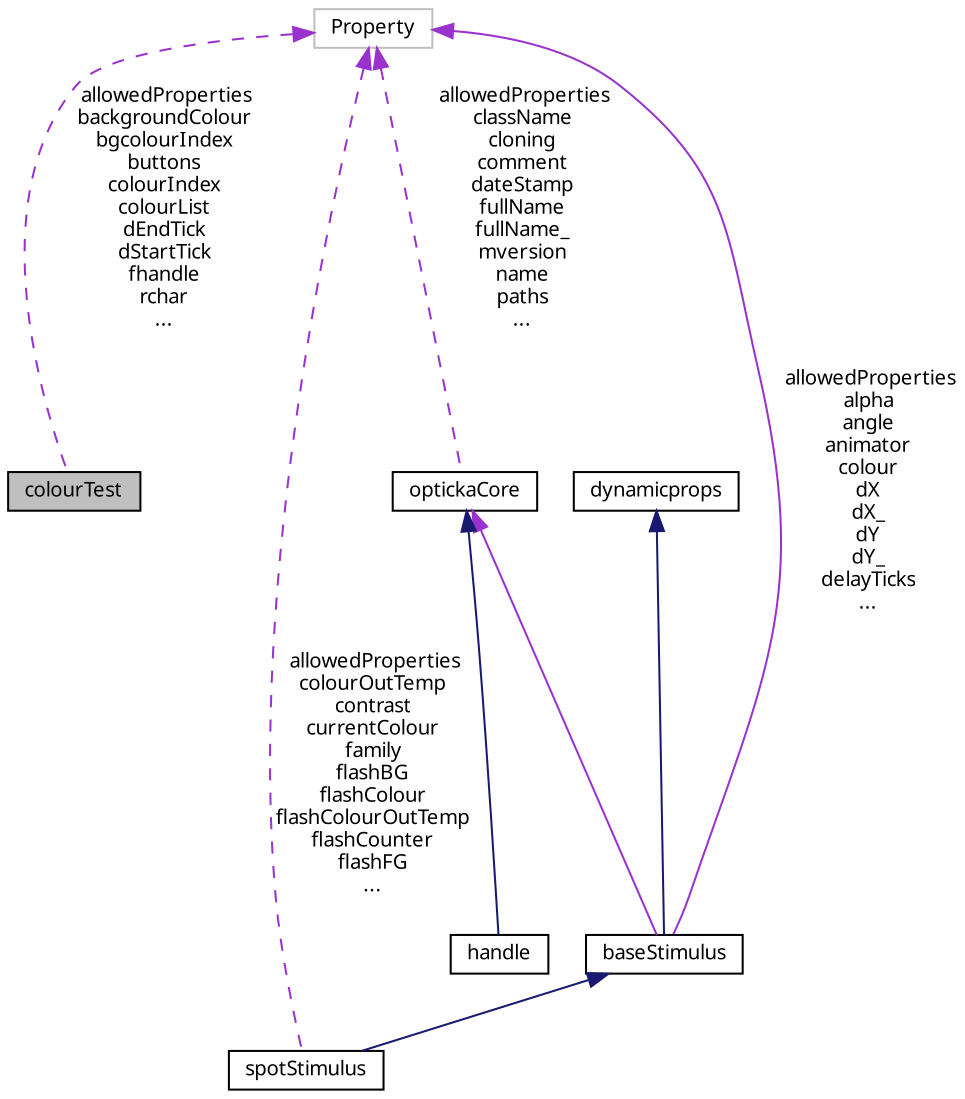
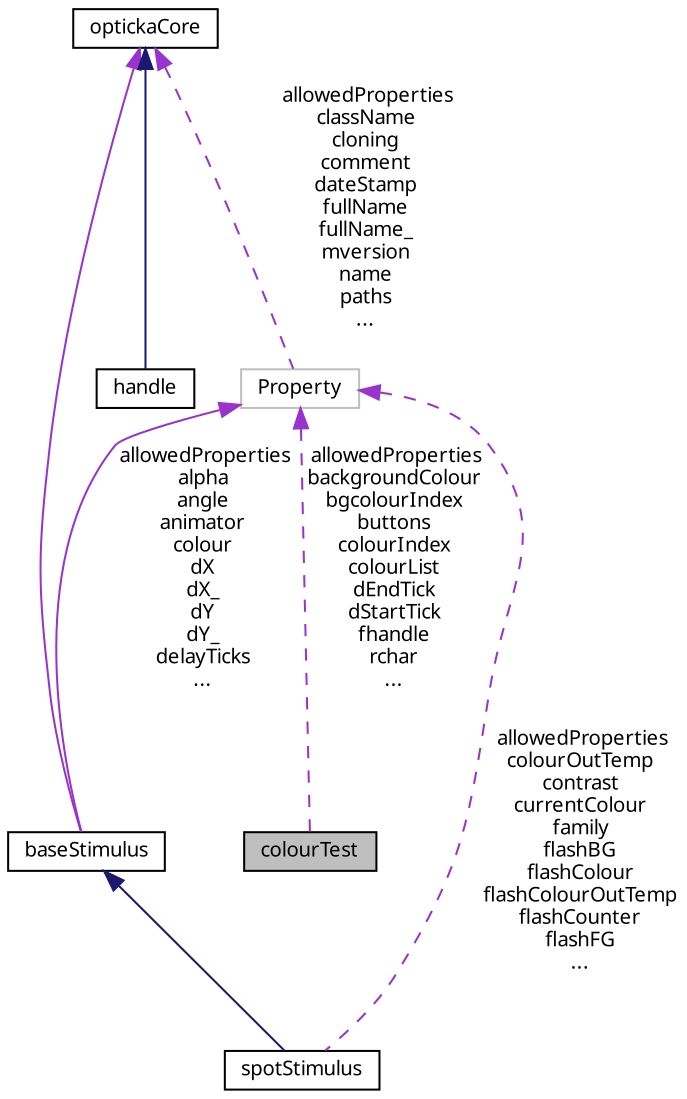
edge "optickaCore" -> "Property": reversed
node "dynamicprops": removed
